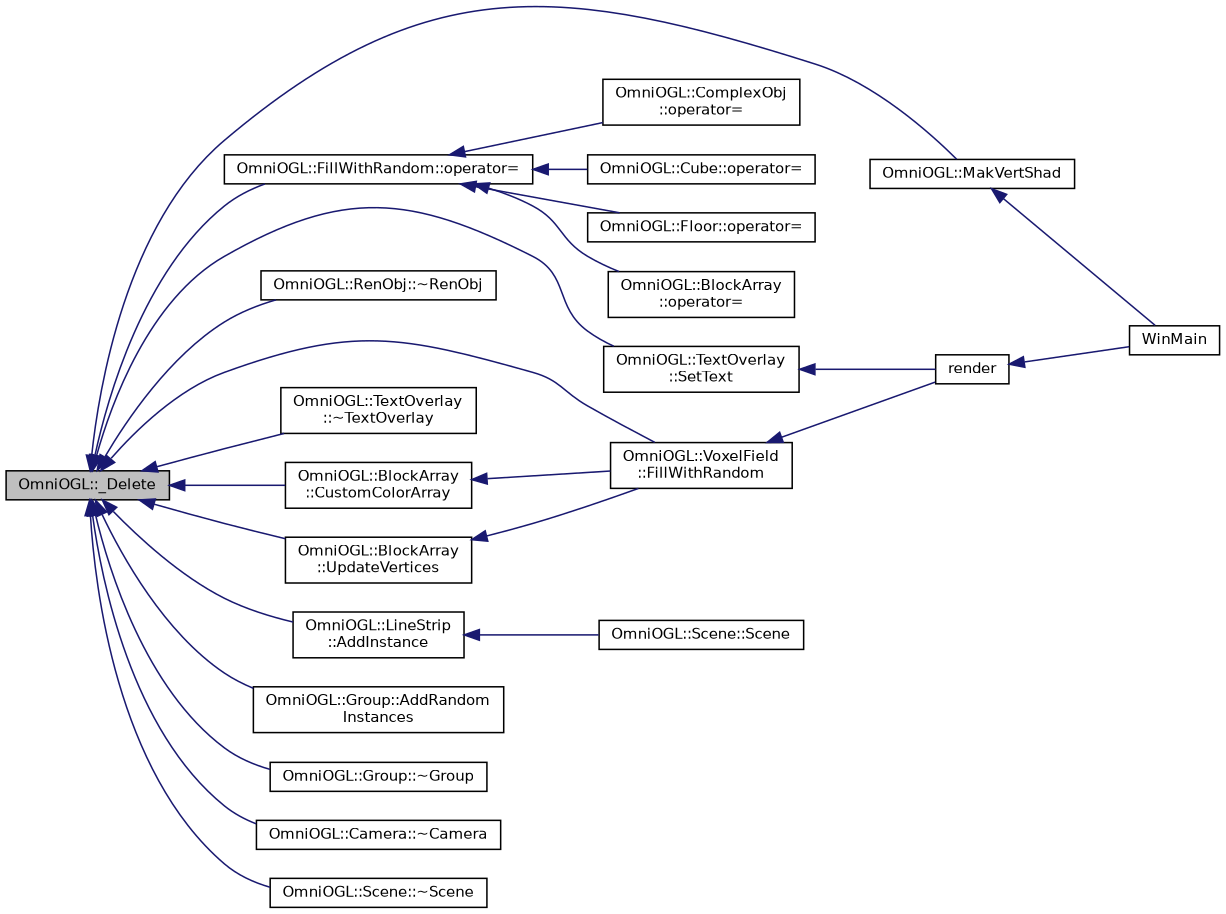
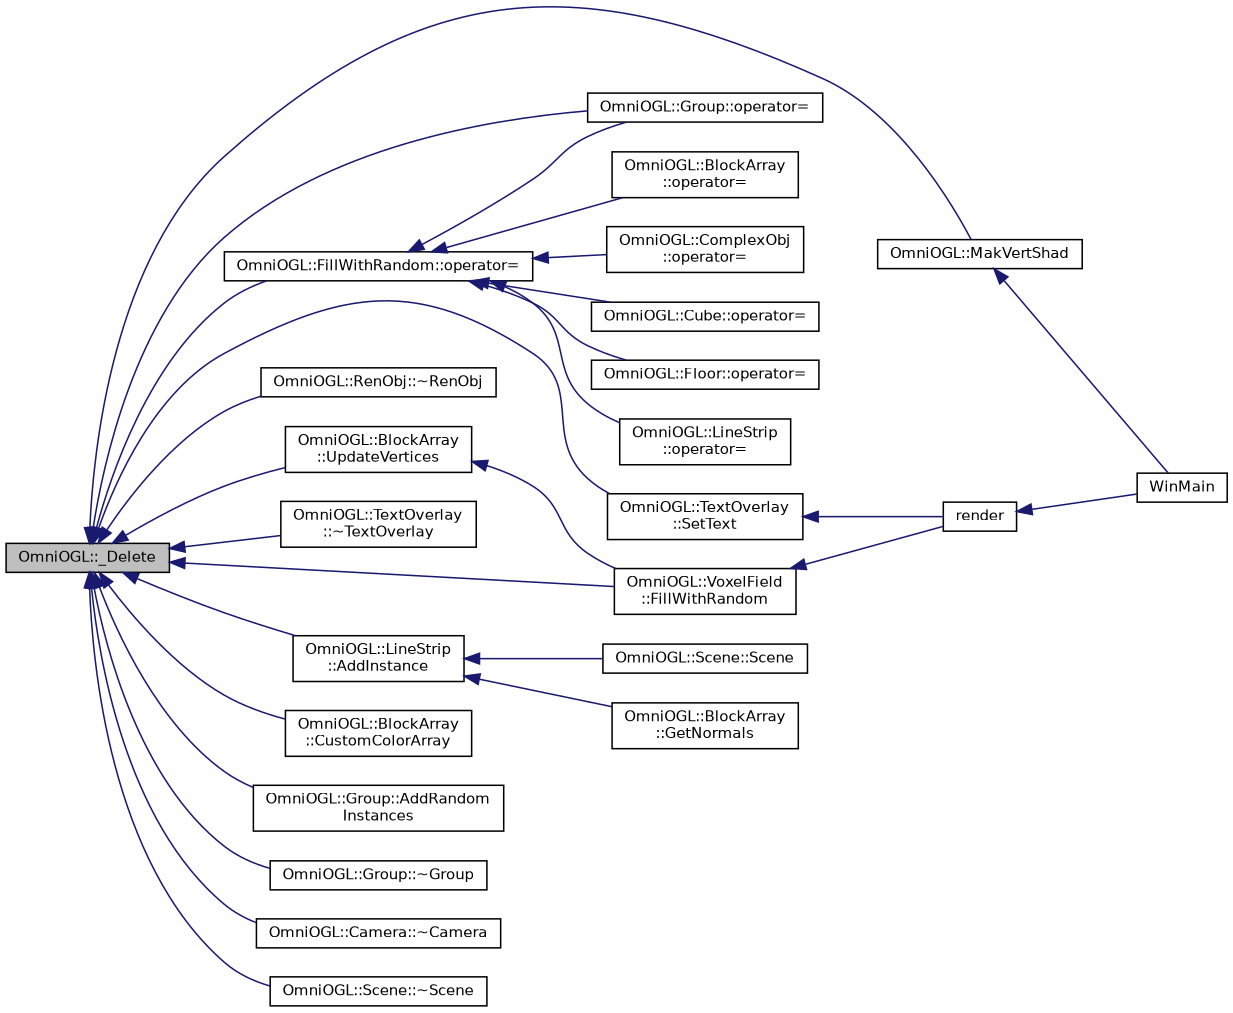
node "OmniOGL::Group::operator=": added
node "OmniOGL::LineStrip ::operator=": added
edge "OmniOGL::VoxelField ::FillWithRandom" -> "OmniOGL::BlockArray ::CustomColorArray": removed
node "OmniOGL::BlockArray ::GetNormals": added
